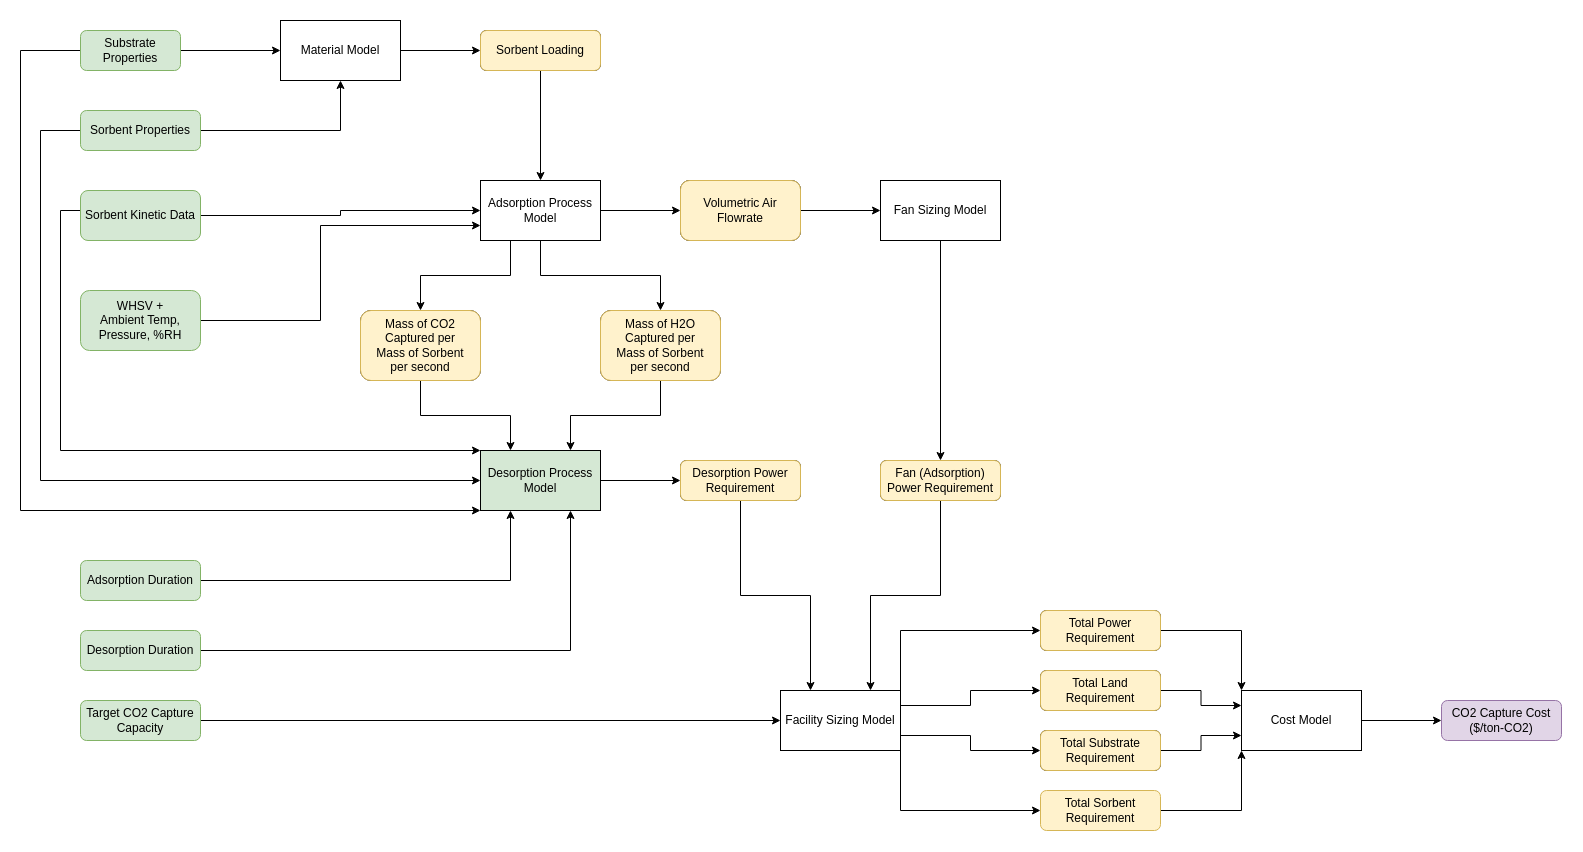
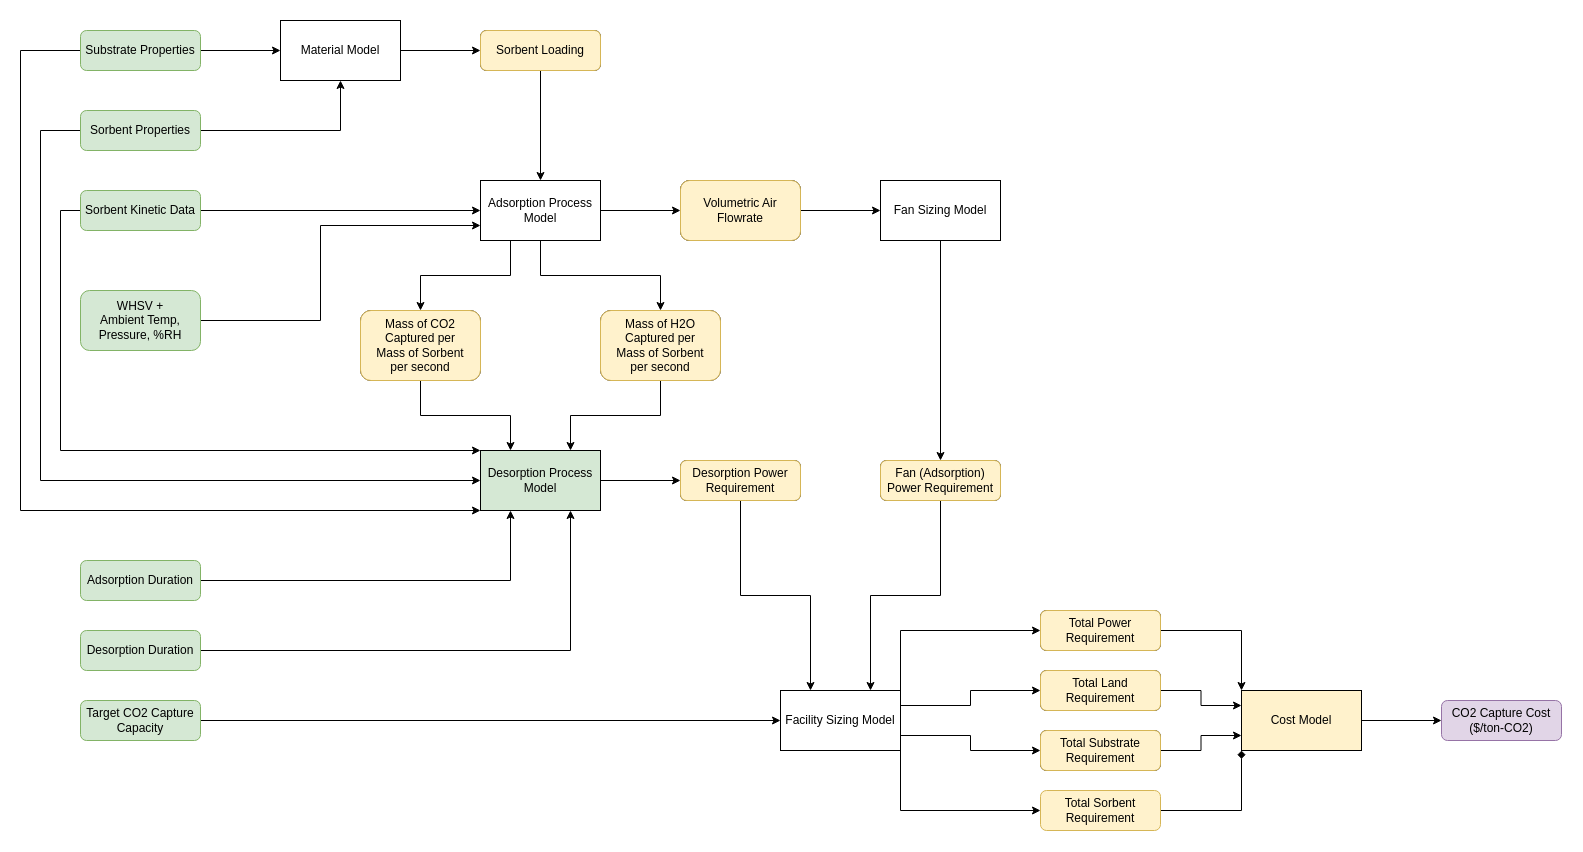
node "Substrate Properties": size 100x40 -> 120x40
node "Sorbent Kinetic Data": size 120x50 -> 120x40
node "Cost Model": fillcolor #ffffff -> #fff2cc
edge "Total Sorbent Requirement" -> "Cost Model": arrowhead classic -> diamond
